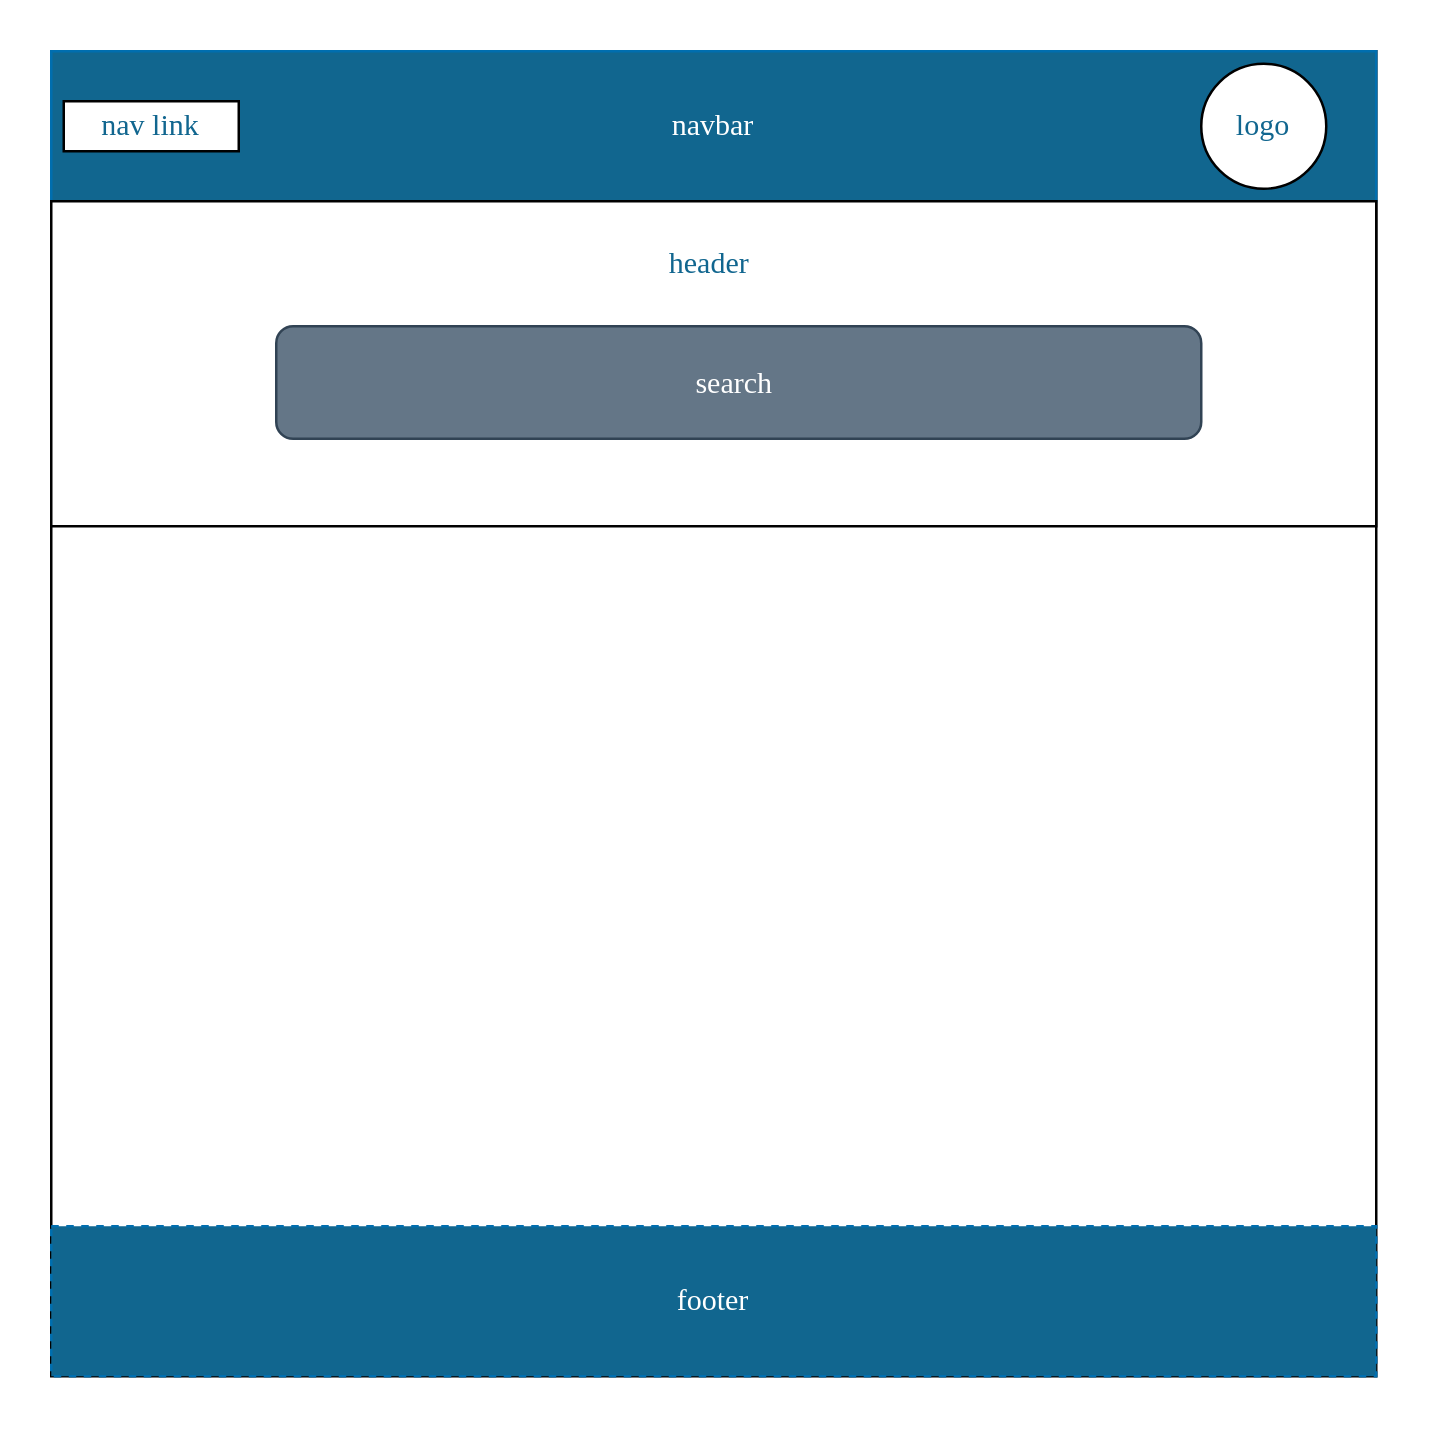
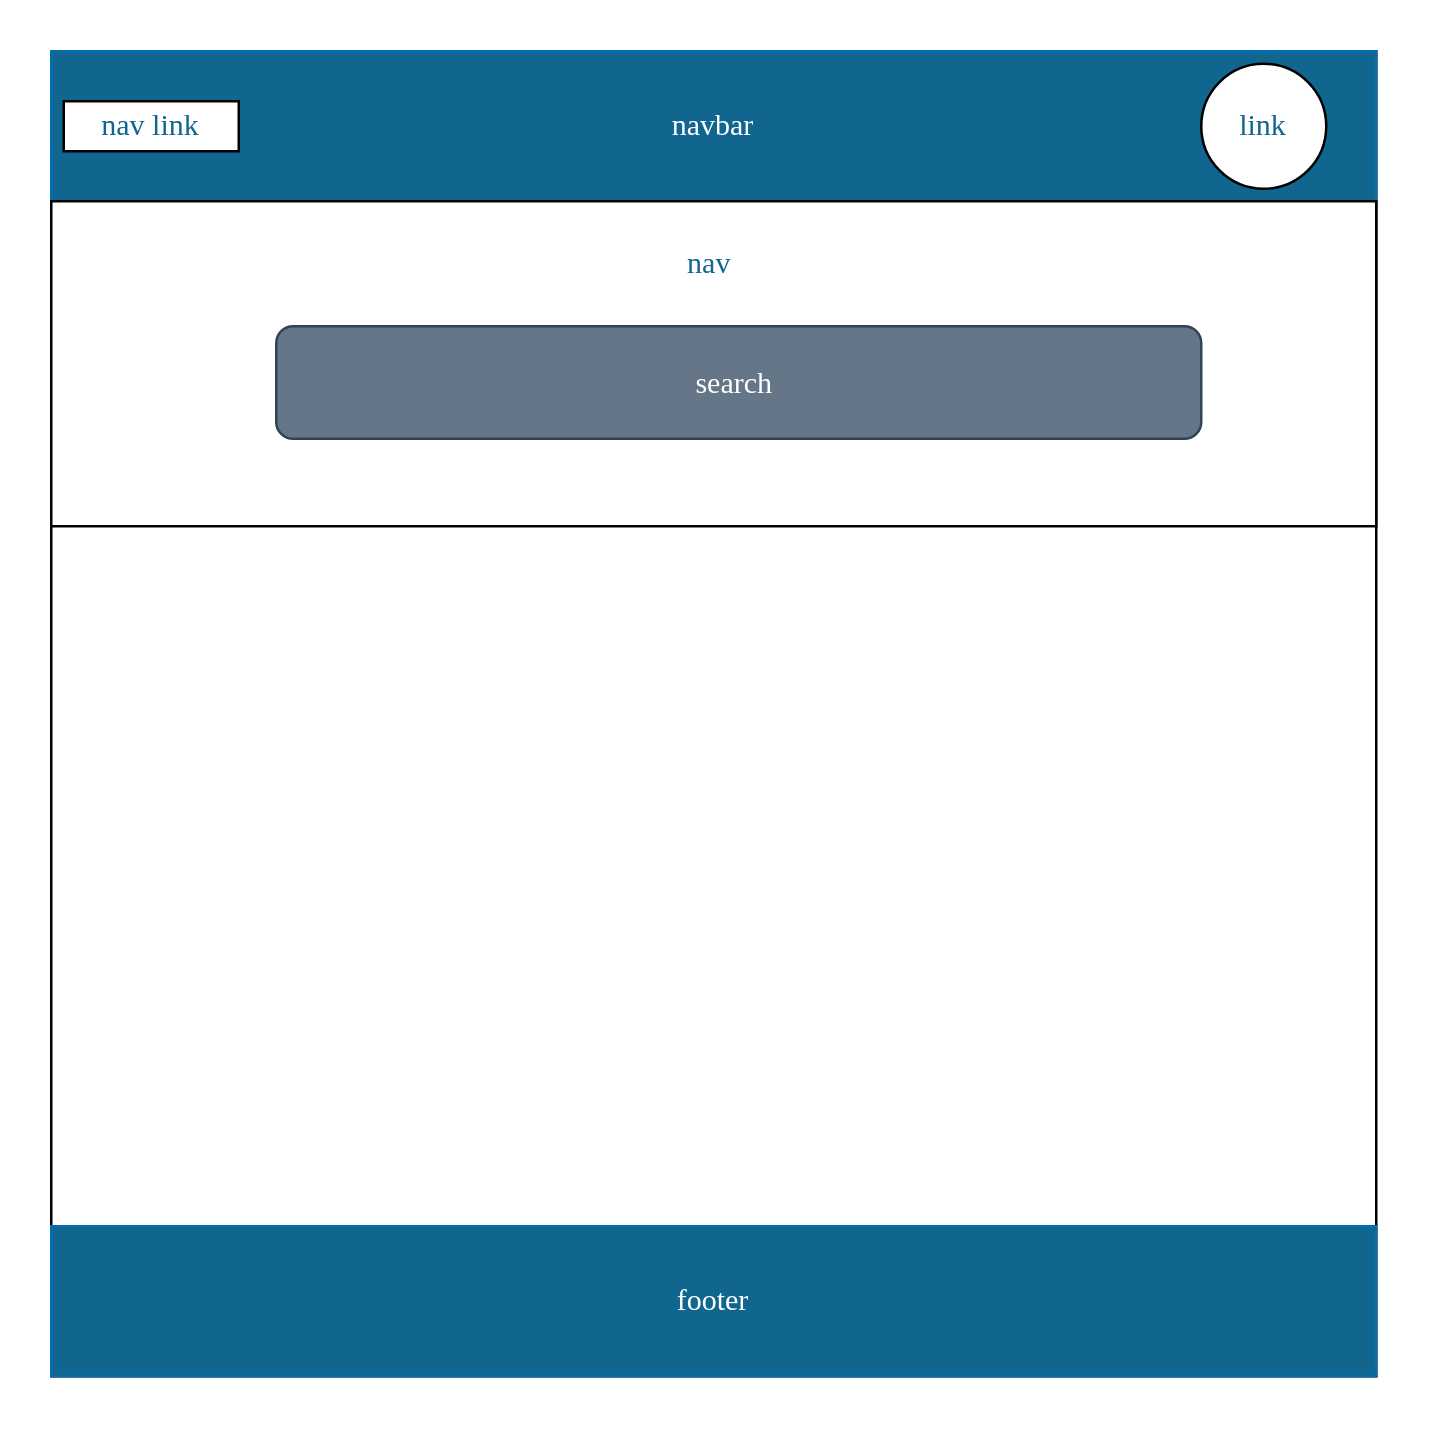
node "logo": label "logo" -> "link"
node "header": label "header" -> "nav"
node "footer": style dashed -> solid
